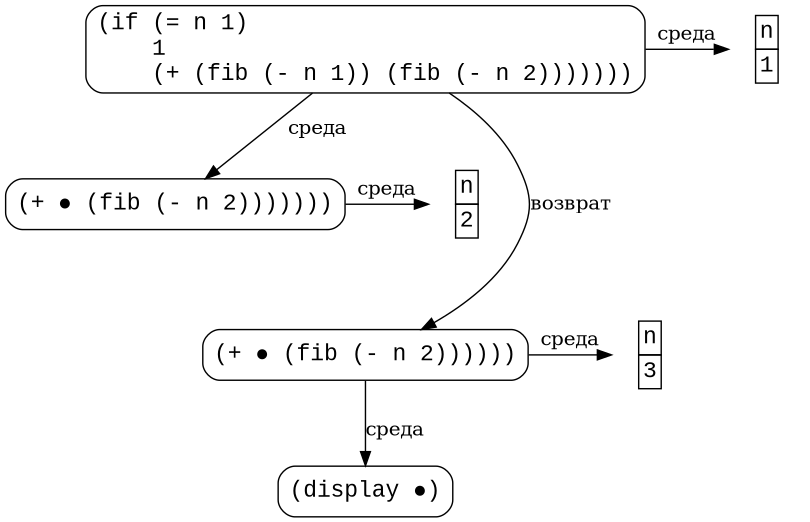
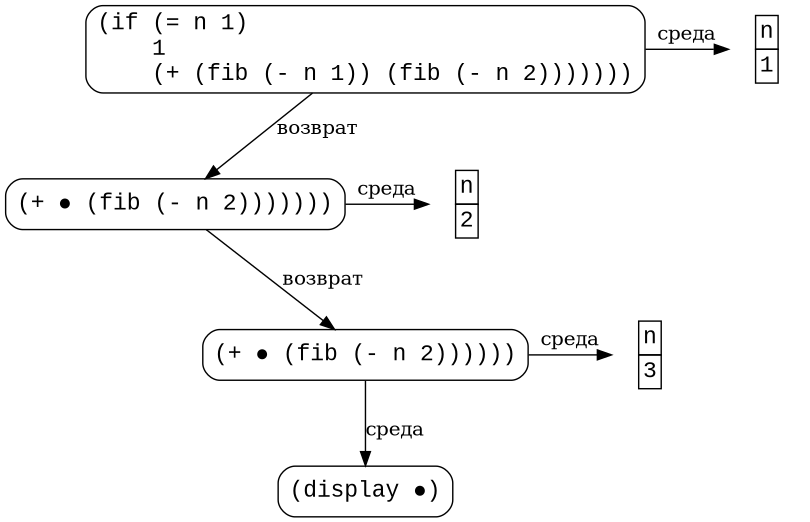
edge "(if (= n 1) 1 (+ (fib (- n 1)) (fib (- n 2)))))))" -> "(+ ● (fib (- n 2)))))))": label "среда" -> "возврат"
edge "(if (= n 1) 1 (+ (fib (- n 1)) (fib (- n 2)))))))" -> "(+ ● (fib (- n 2))))))": now "(+ ● (fib (- n 2)))))))" -> "(+ ● (fib (- n 2))))))"
